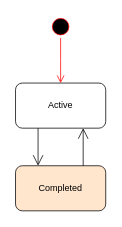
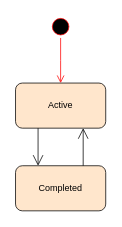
node "Active": fillcolor #ffffff -> #ffe6cc
